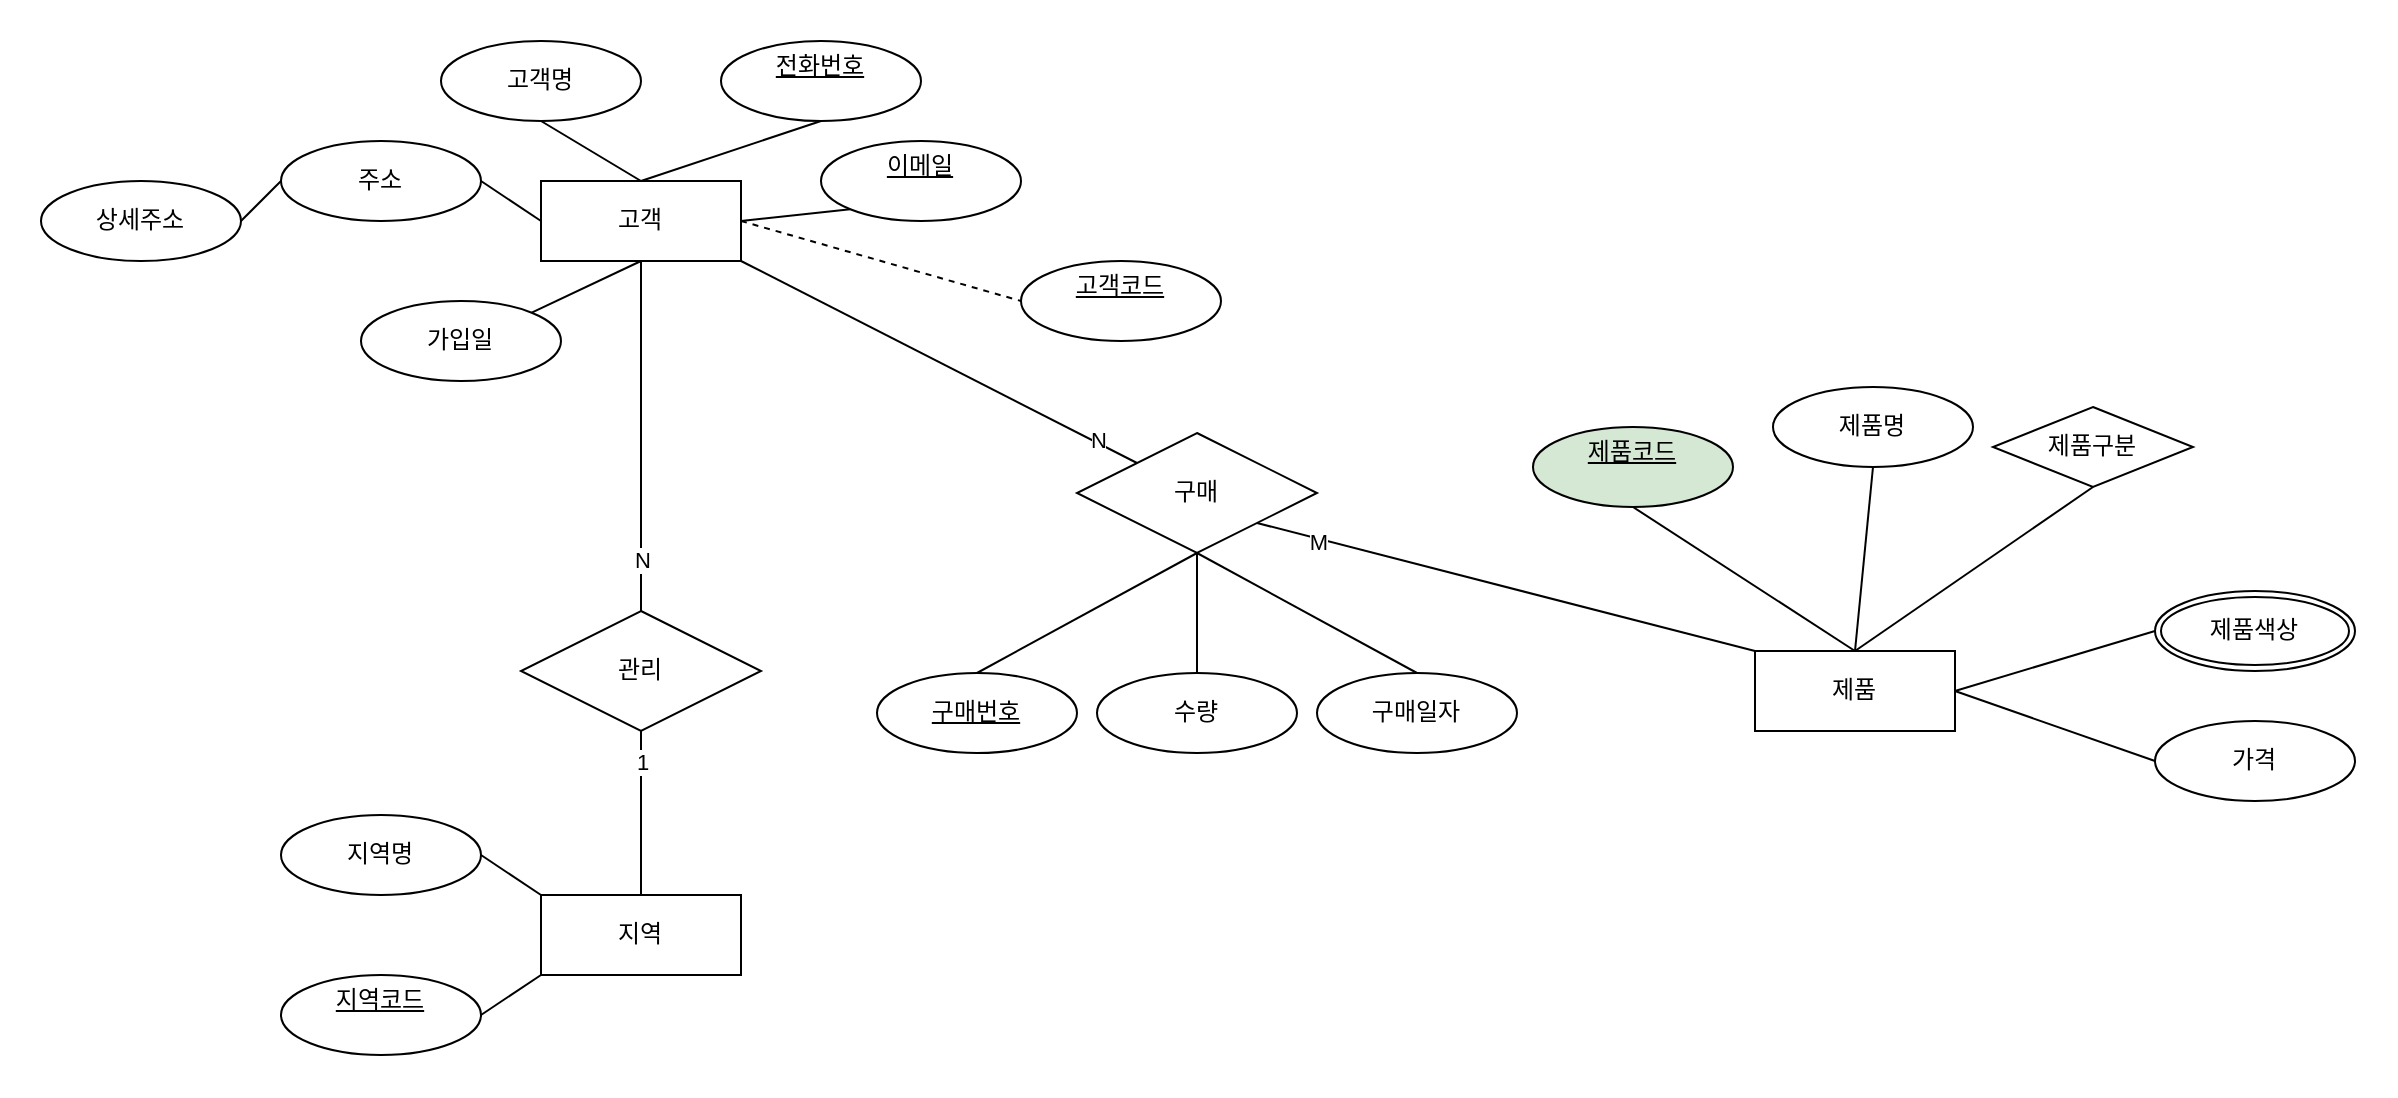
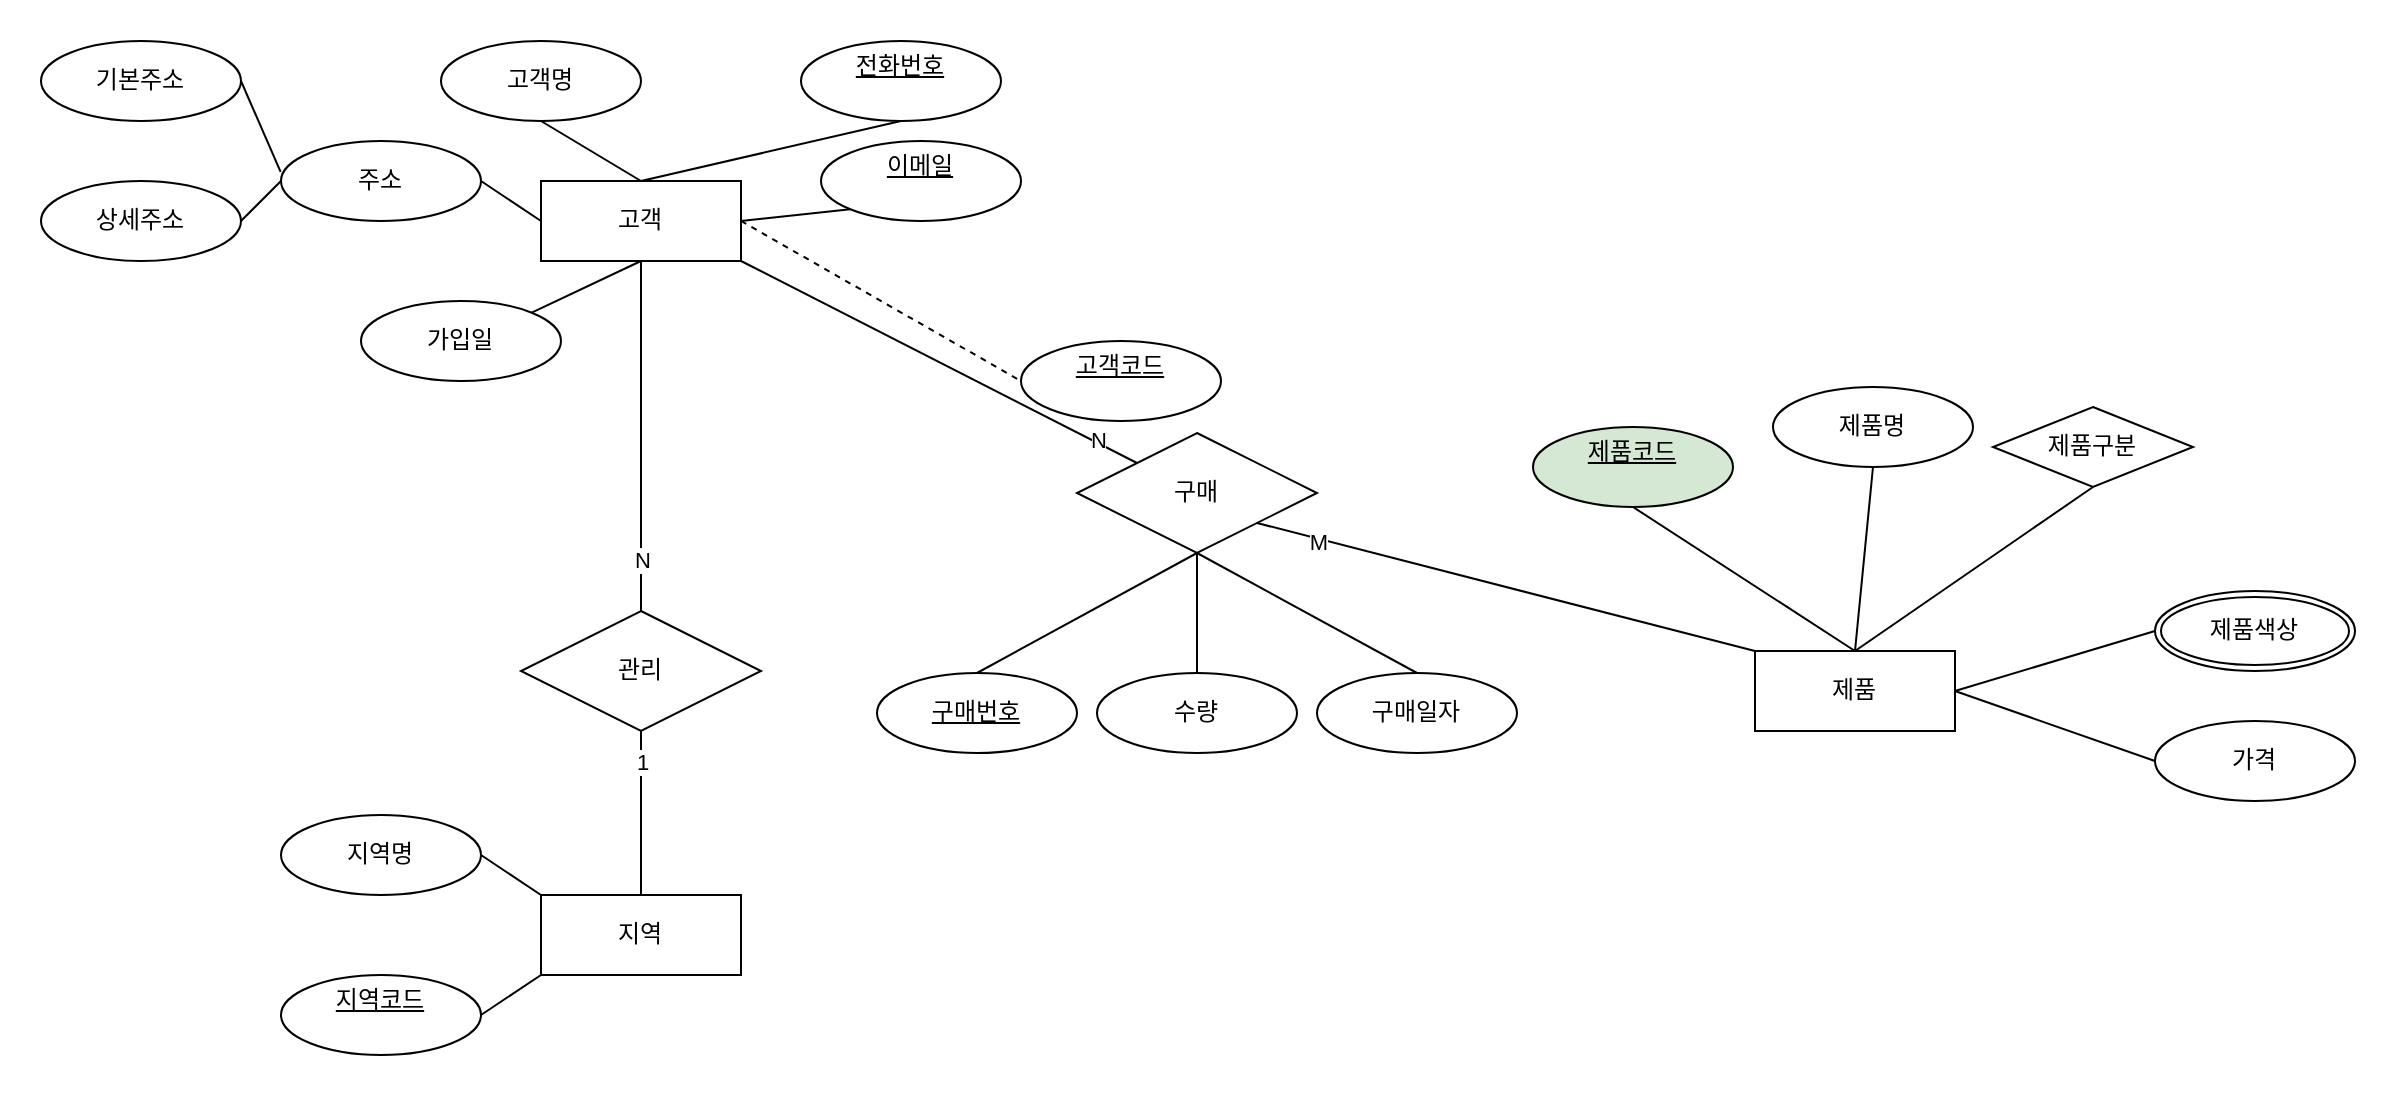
node "기본주소": added
node "전화번호": moved (821, 81) -> (901, 81)
edge "기본주소" -- "주소": added
node "고객코드": moved (1121, 301) -> (1121, 381)
